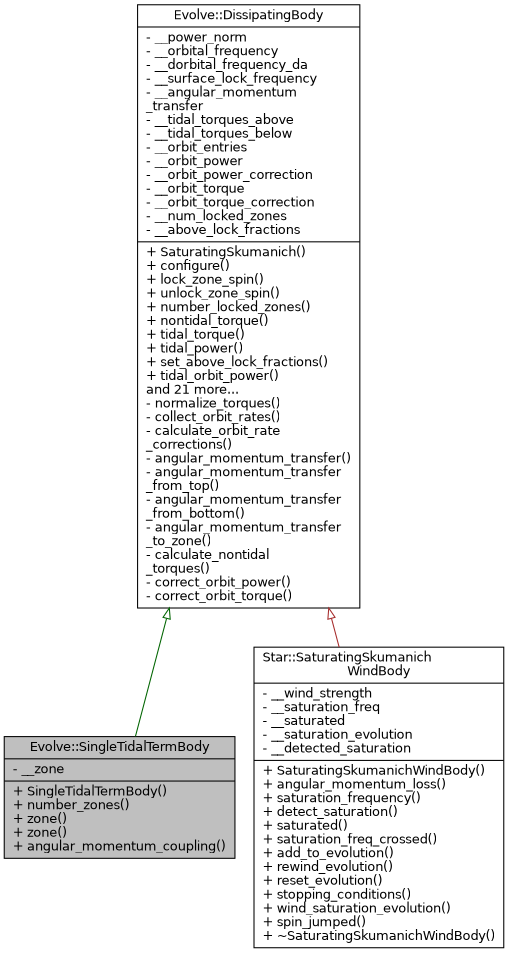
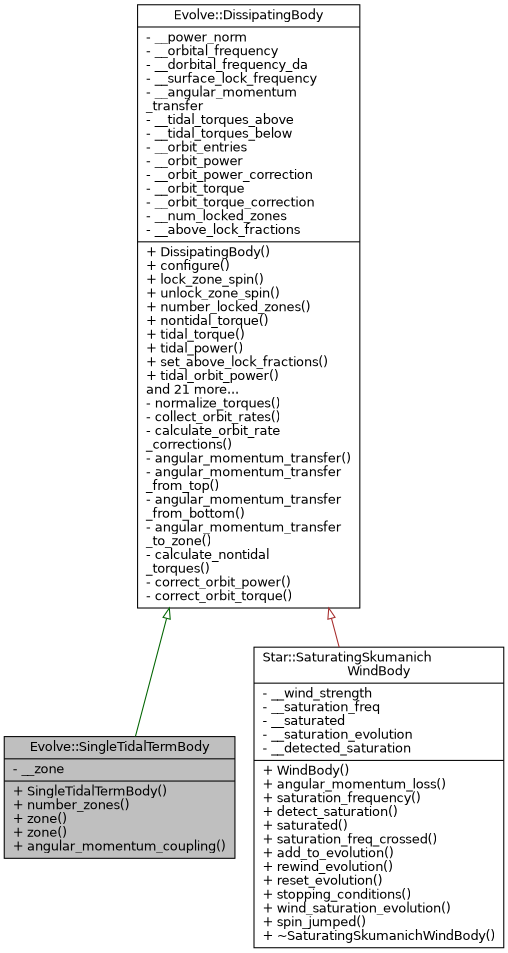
node "Evolve::DissipatingBody": text "+ SaturatingSkumanich()" -> "+ DissipatingBody()"
node "Star::SaturatingSkumanich": text "+ SaturatingSkumanichWindBody()" -> "+ WindBody()"
